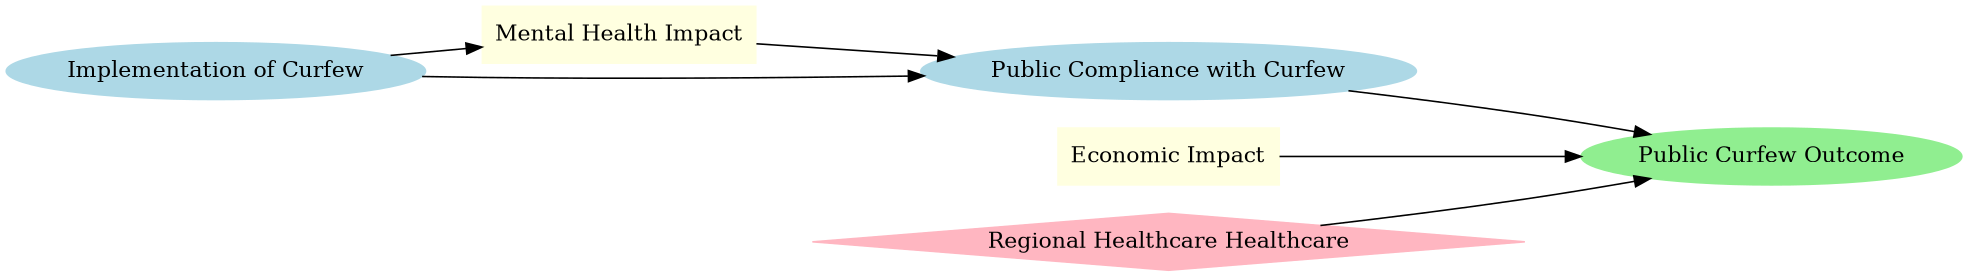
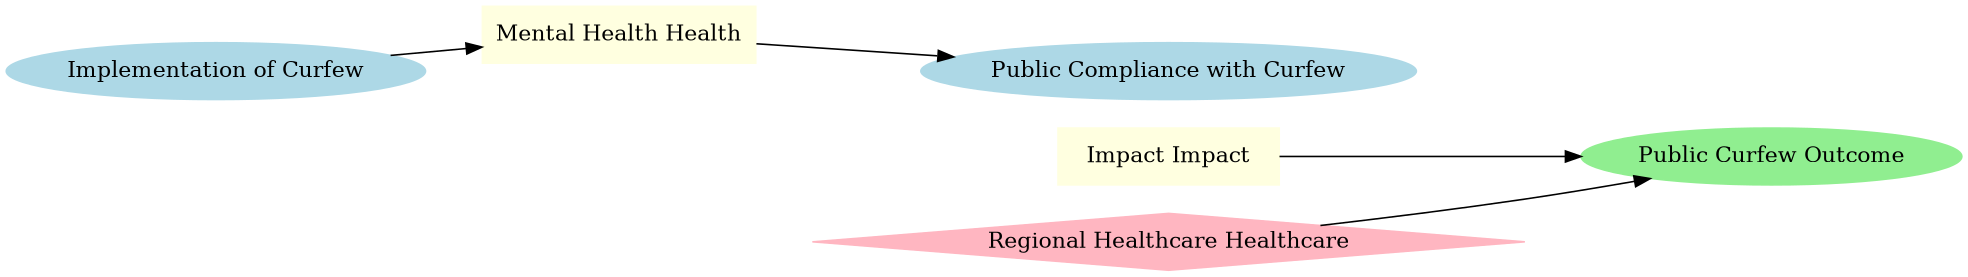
node "Mental Health Impact": label "Mental Health Impact" -> "Mental Health Health"
edge "Implementation of Curfew" -> "Public Compliance with Curfew": removed
edge "Public Compliance with Curfew" -> "Public Curfew Outcome": removed
node "Economic Impact": label "Economic Impact" -> "Impact Impact"
